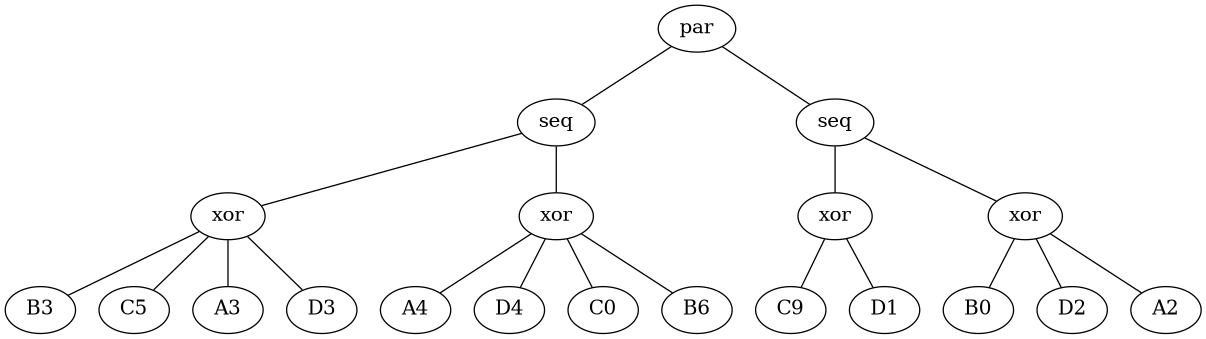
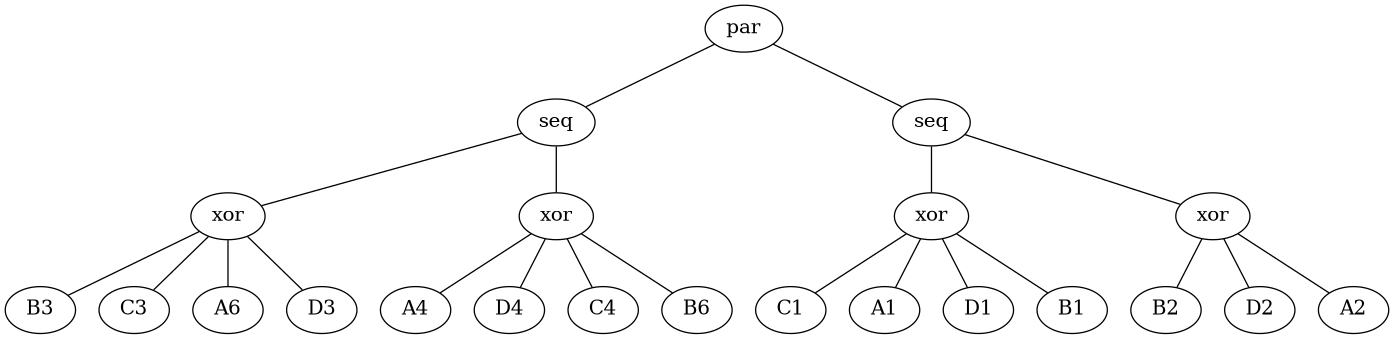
node "C5": label "C5" -> "C3"
node "A3": label "A3" -> "A6"
node "C0": label "C0" -> "C4"
node "C9": label "C9" -> "C1"
node "A1": added
node "B0": label "B0" -> "B2"
node "B1": added
